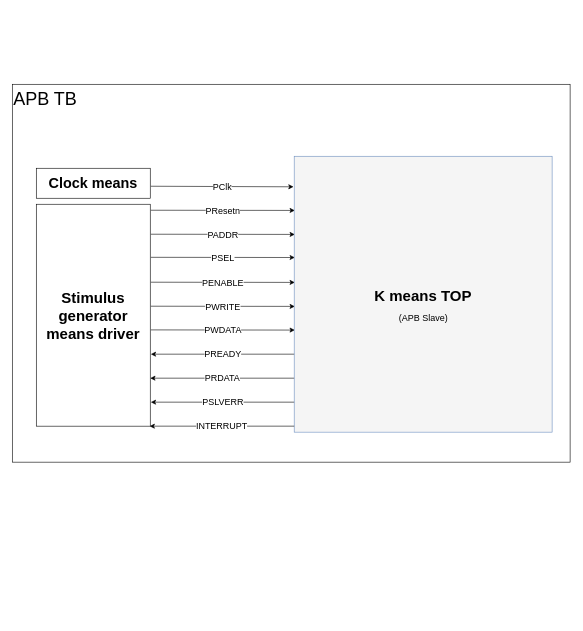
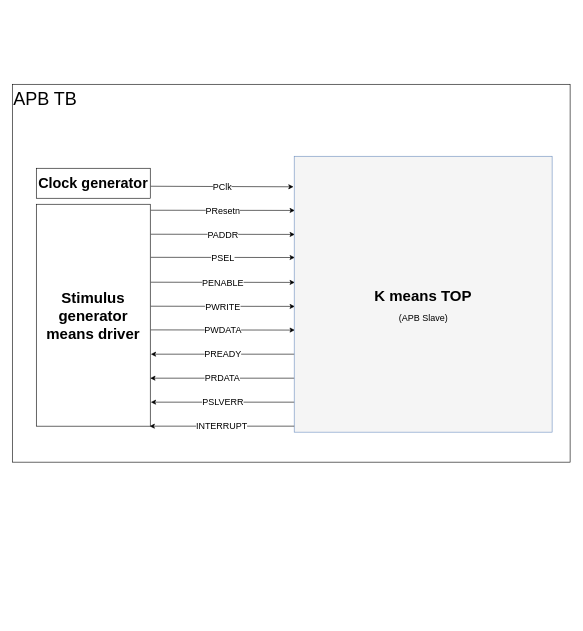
node "Clock means": label "Clock means" -> "Clock generator"
